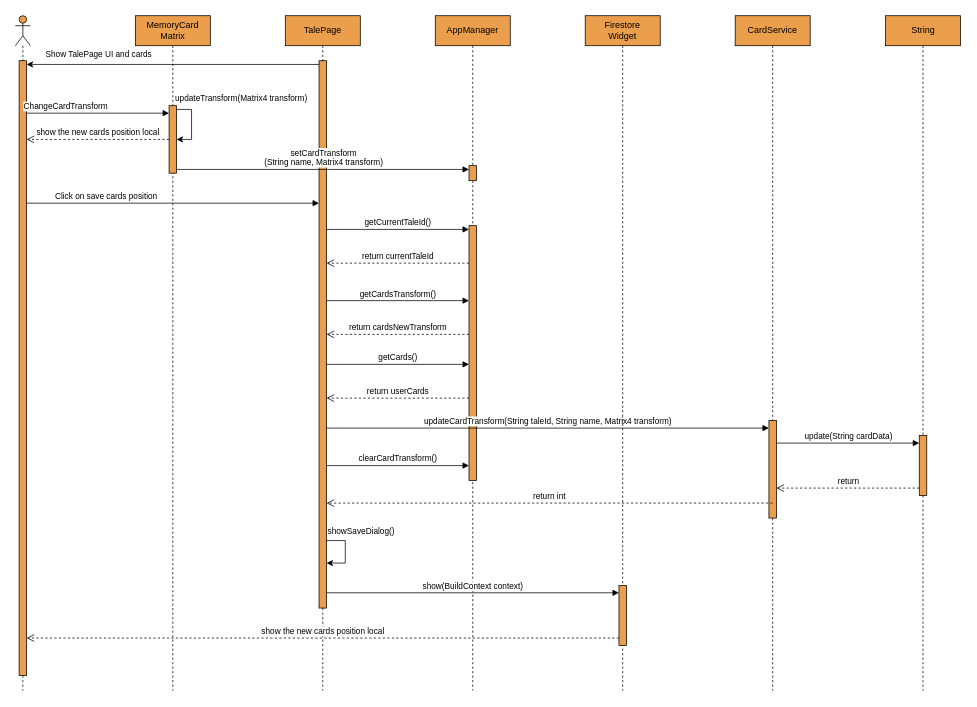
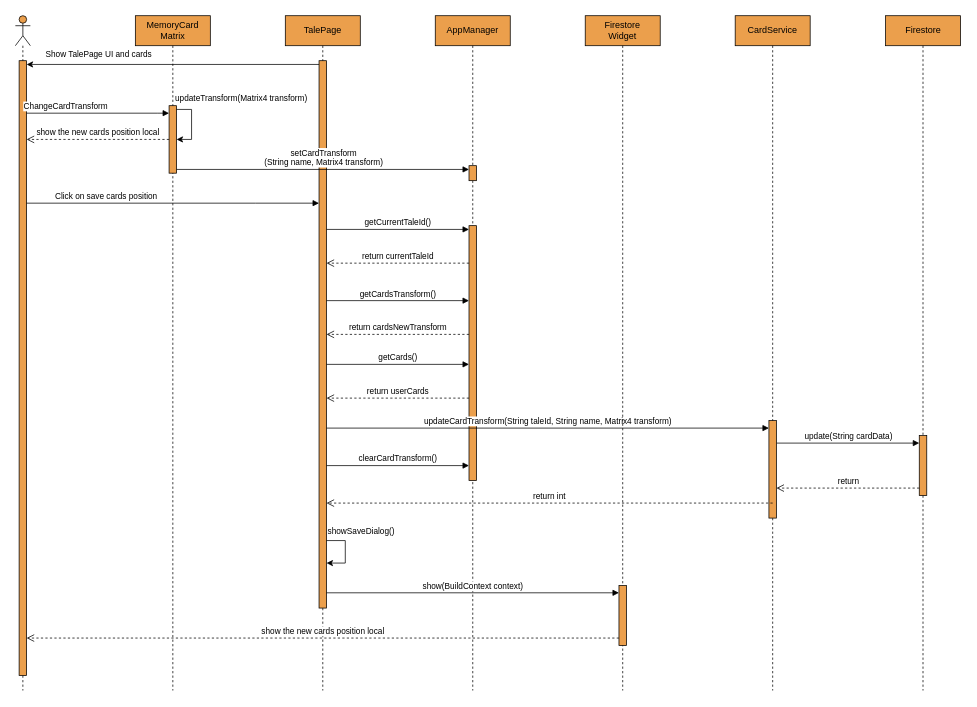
node "String": label "String" -> "Firestore"
